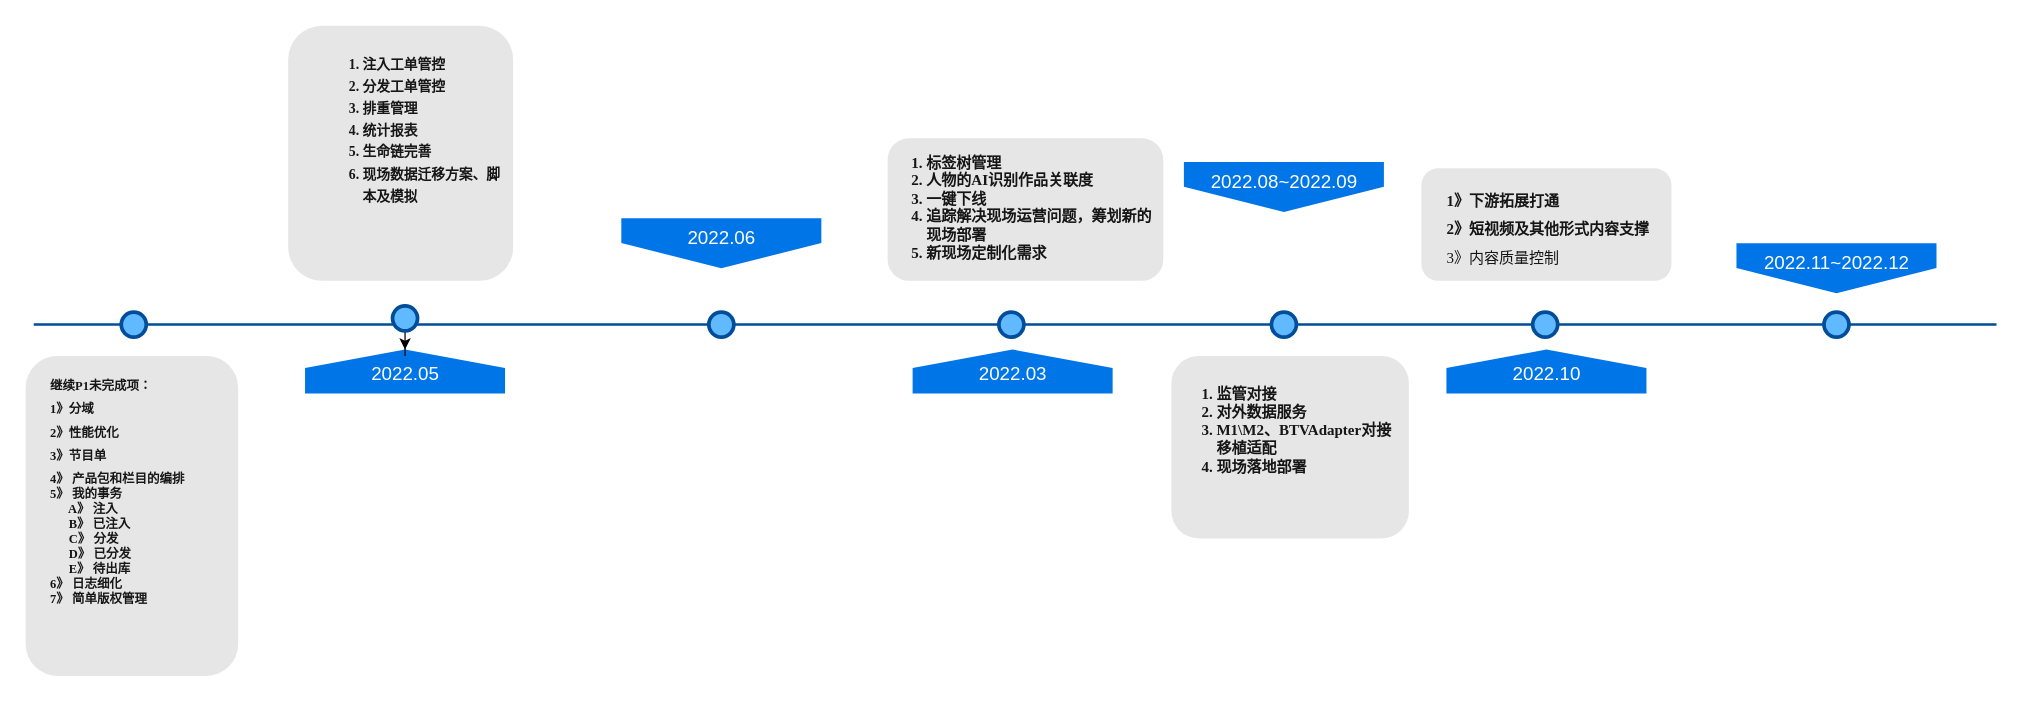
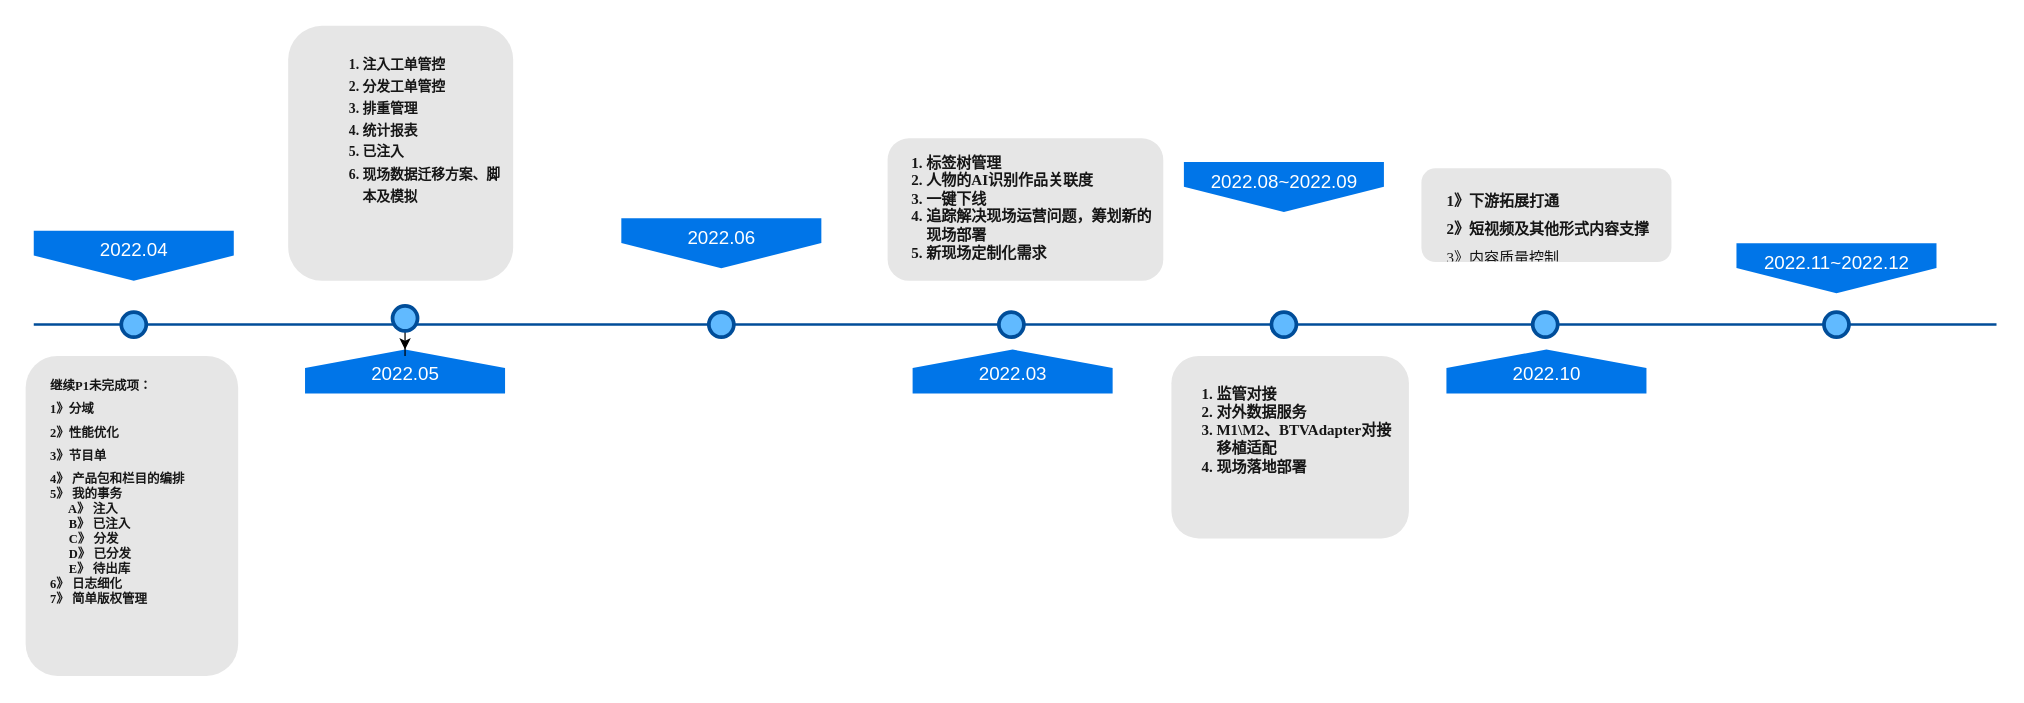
node "注入工单管控 分发工单管控 排重管理 统计报表 生命链完善 现场数据迁移方案、脚本及模拟": label "注入工单管控 分发工单管控 排重管理 统计报表 生命链完善 现场数据迁移方案、脚本及模拟" -> "注入工单管控 分发工单管控 排重管理 统计报表 已注入 现场数据迁移方案、脚本及模拟"
node "1》下游拓展打通2》短视频及其他形式内容支撑 3》内容质量控制": size 250x113 -> 250x94
node "2022.04": added
